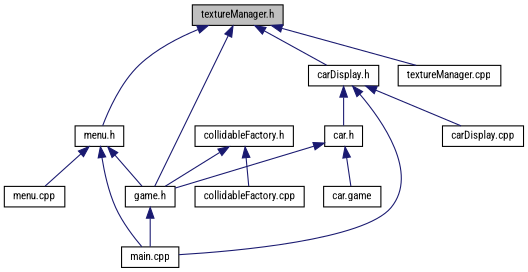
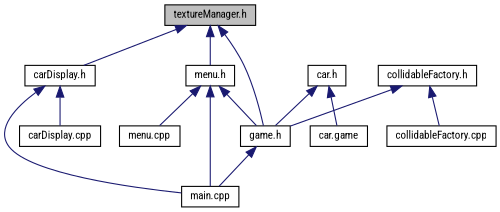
node "textureManager.cpp": removed
edge "car.h" -> "carDisplay.h": removed
